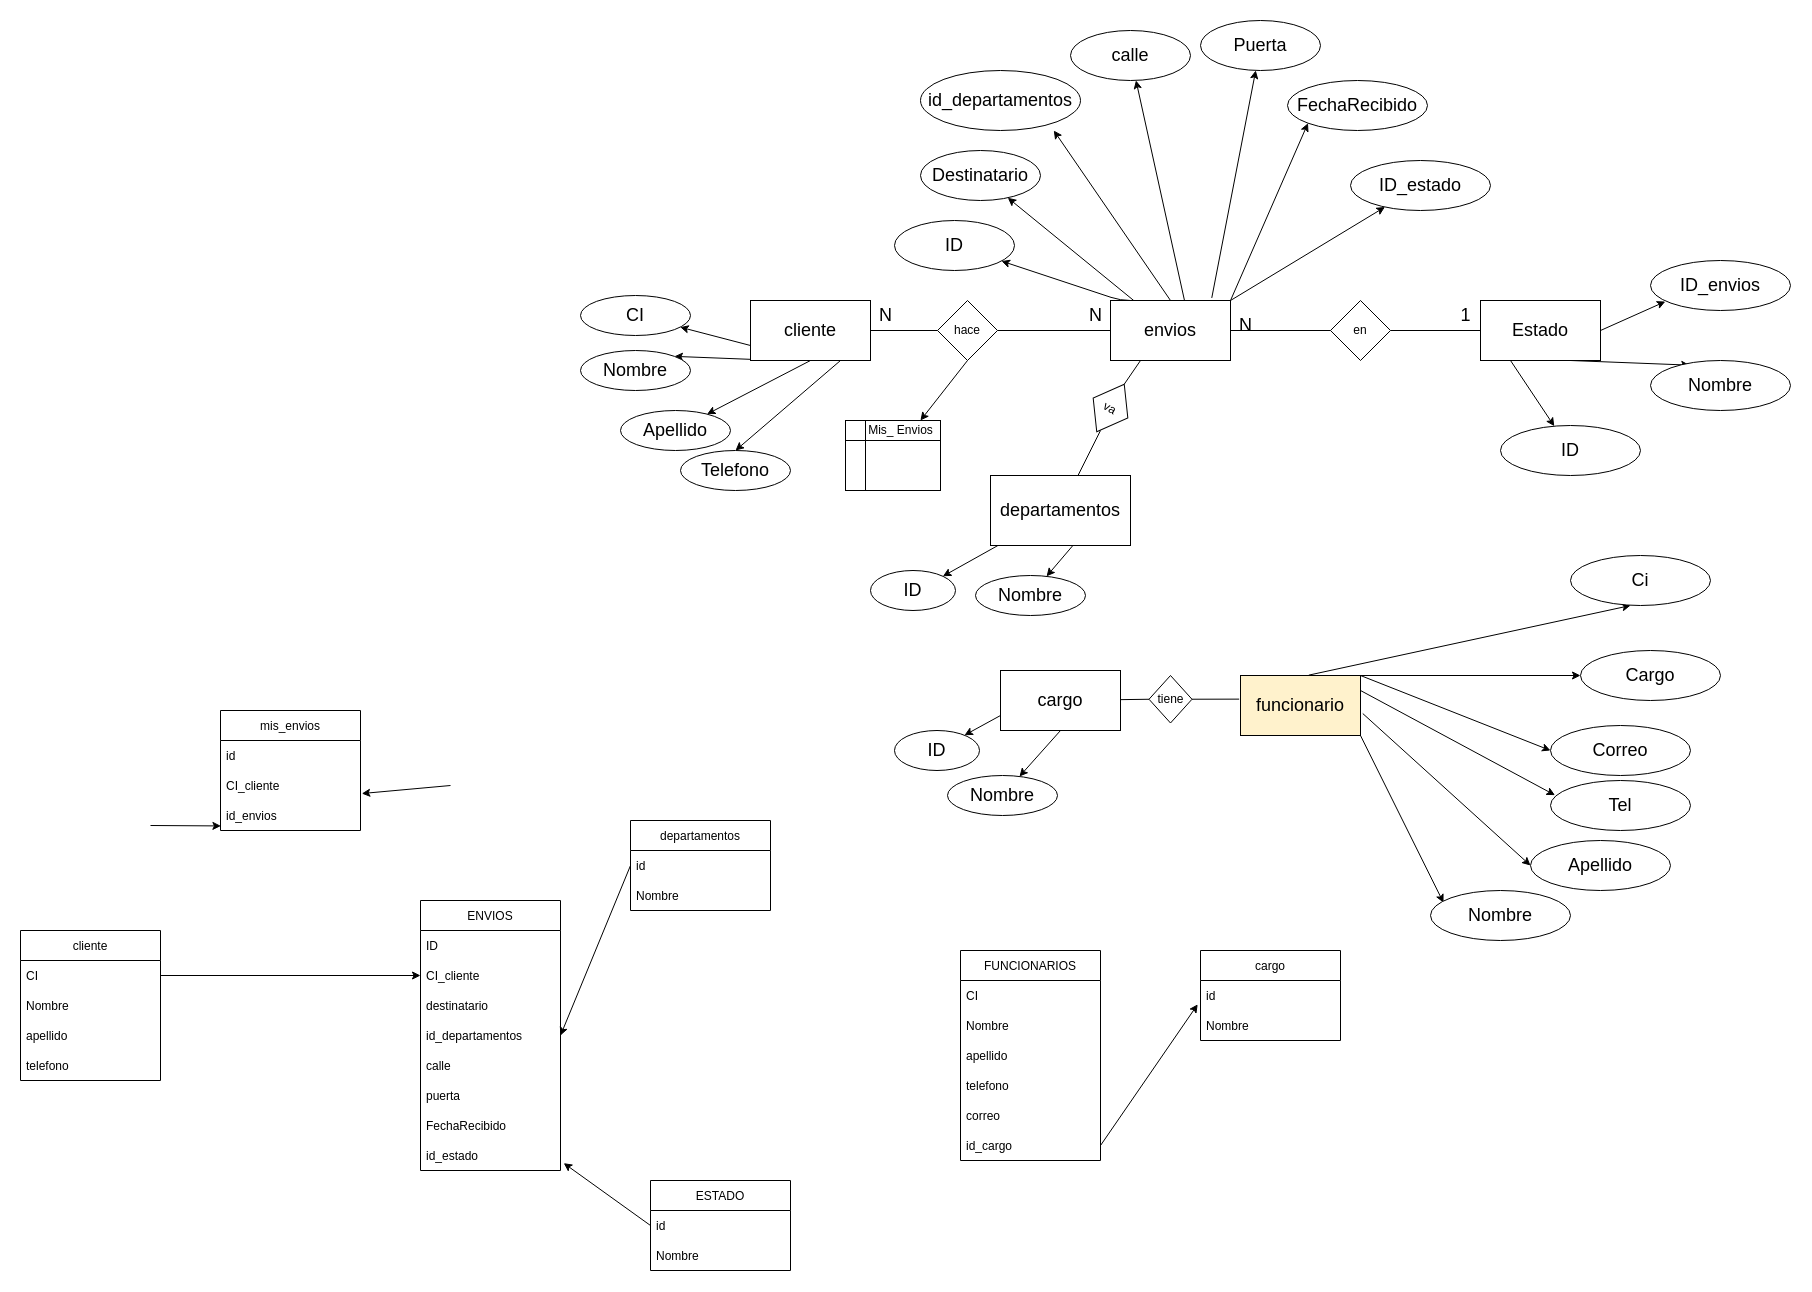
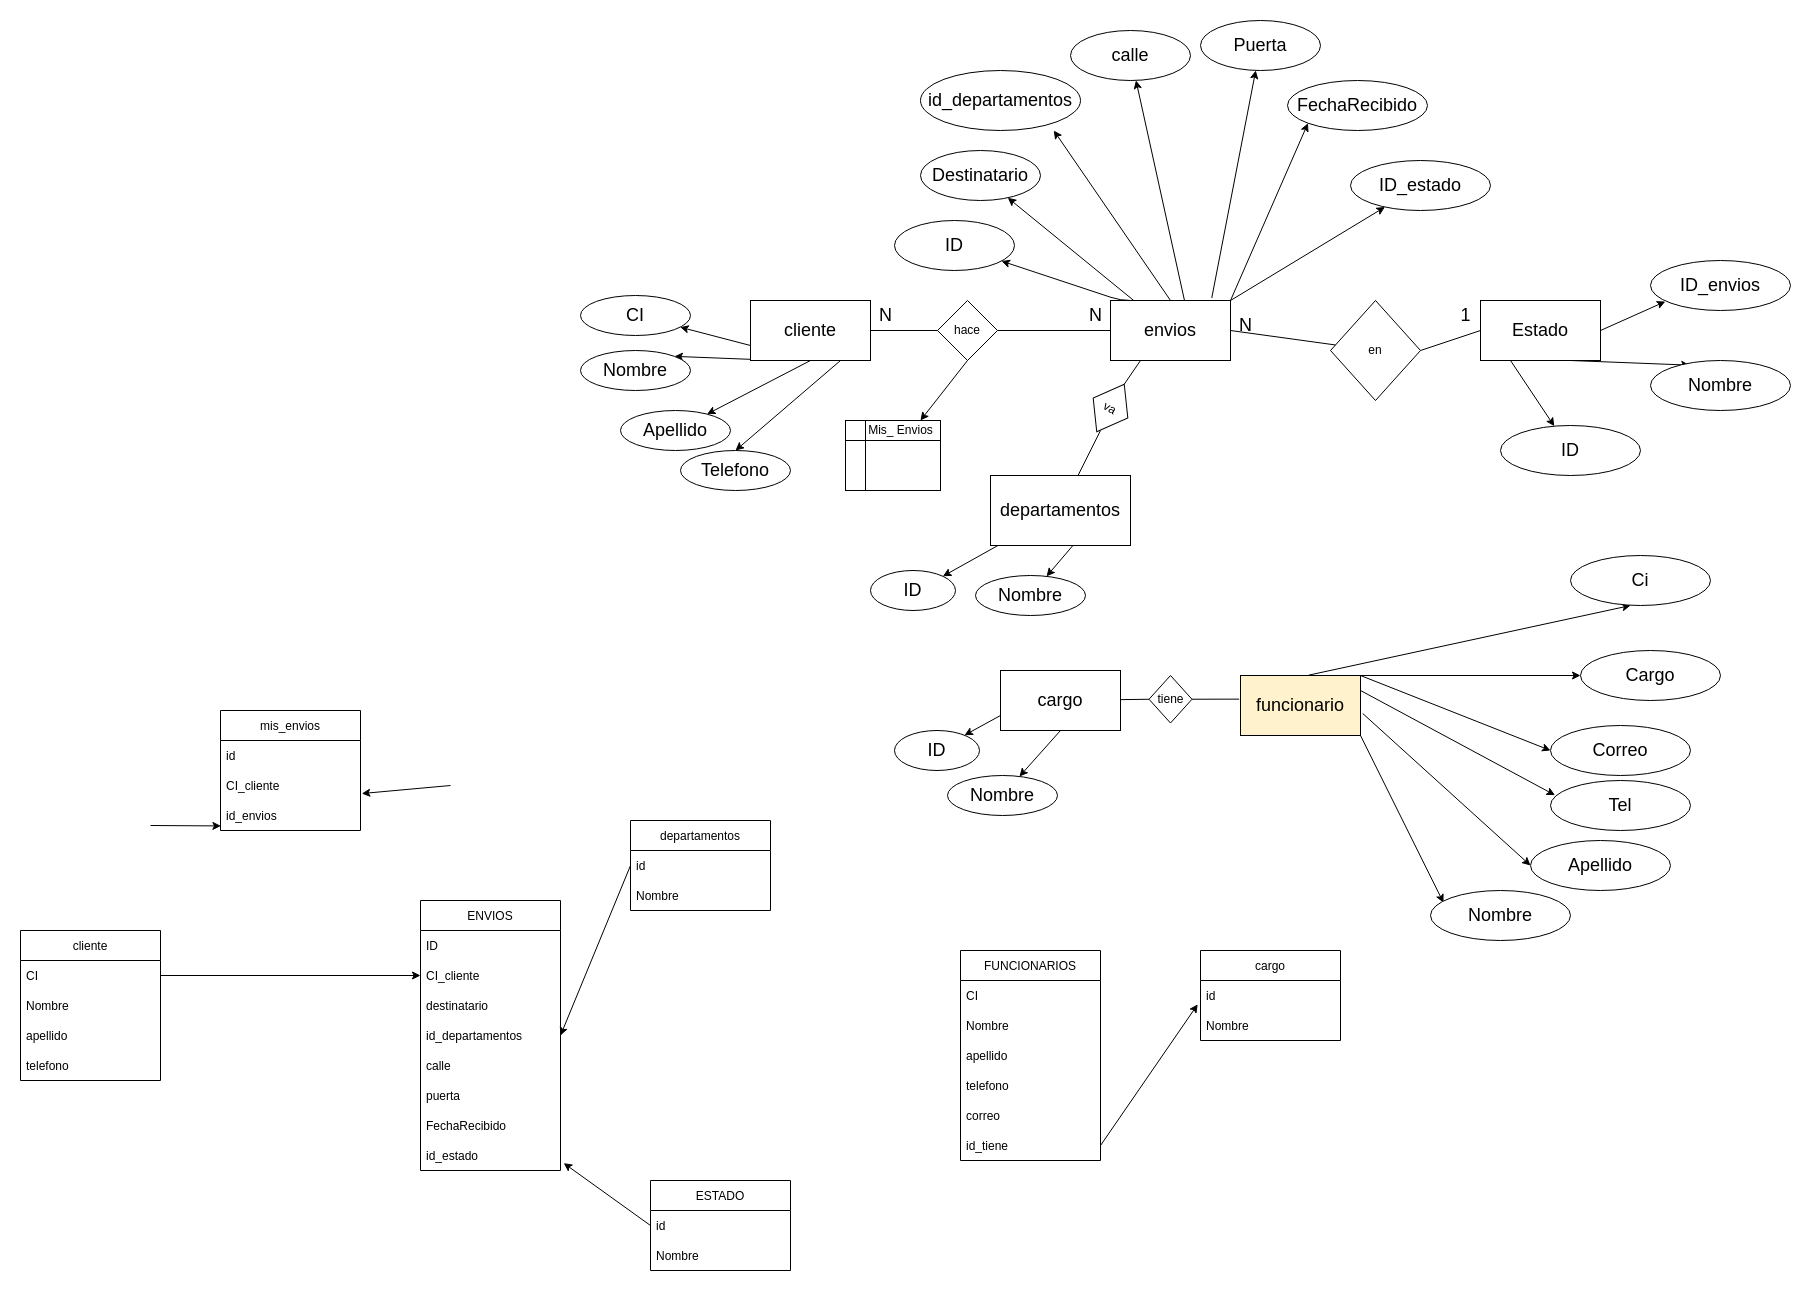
node "en": size 60x60 -> 90x100
node "id_cargo": label "id_cargo" -> "id_tiene"
